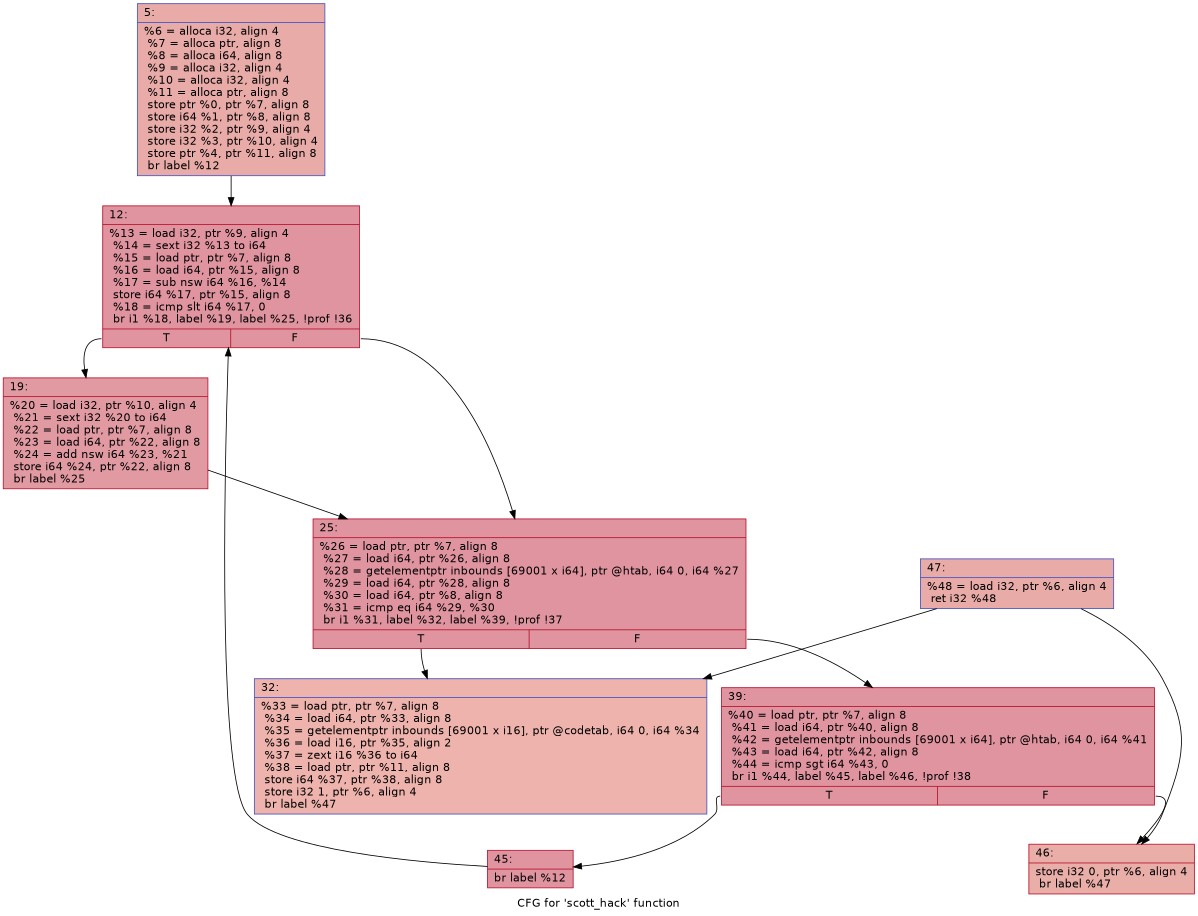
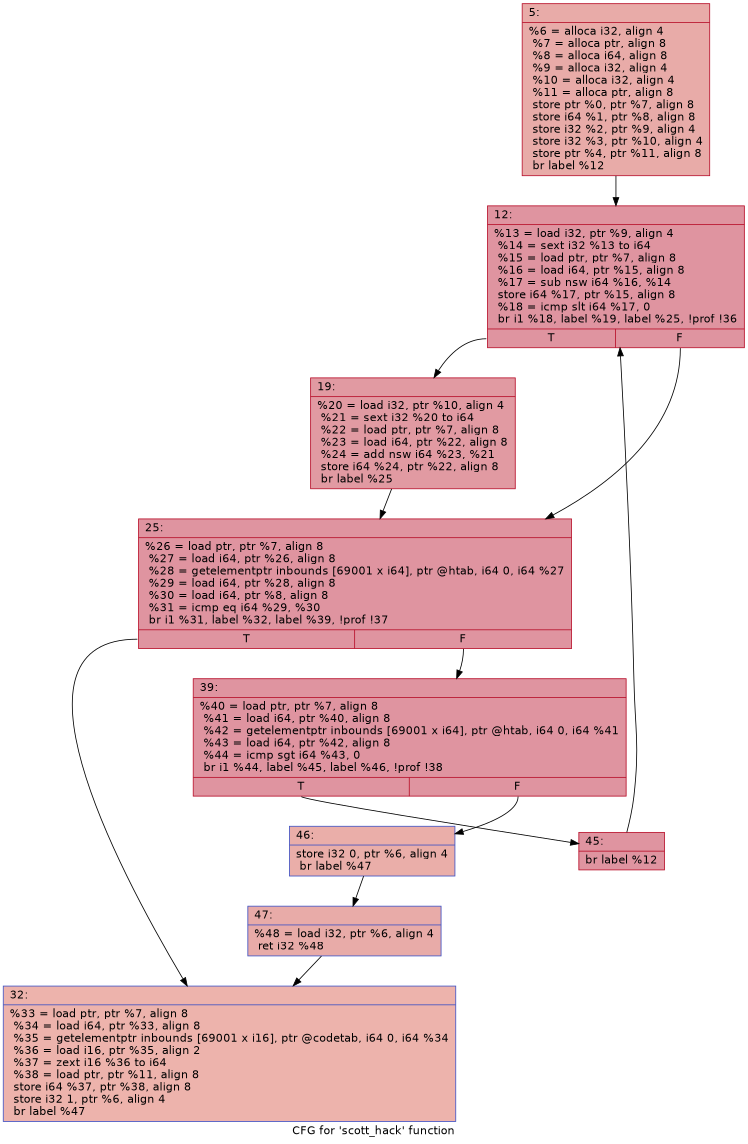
node "5:": color #3d50c3ff -> #b70d28ff
edge "47:" -> "46:": reversed
node "46:": color #b70d28ff -> #3d50c3ff
